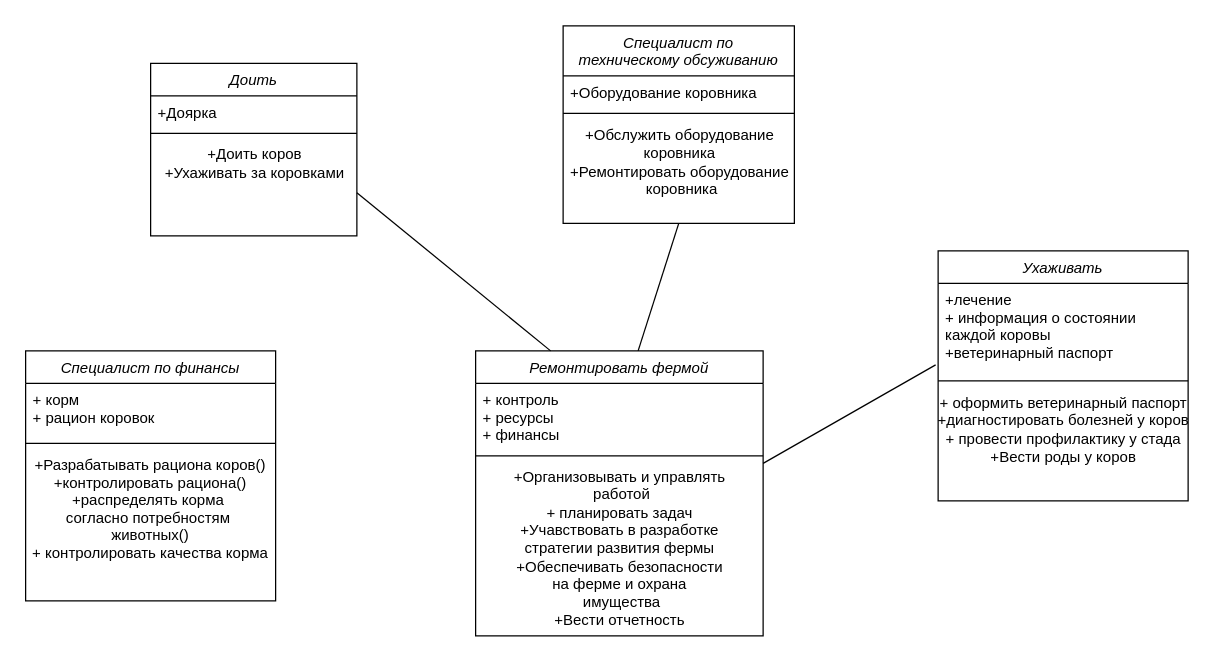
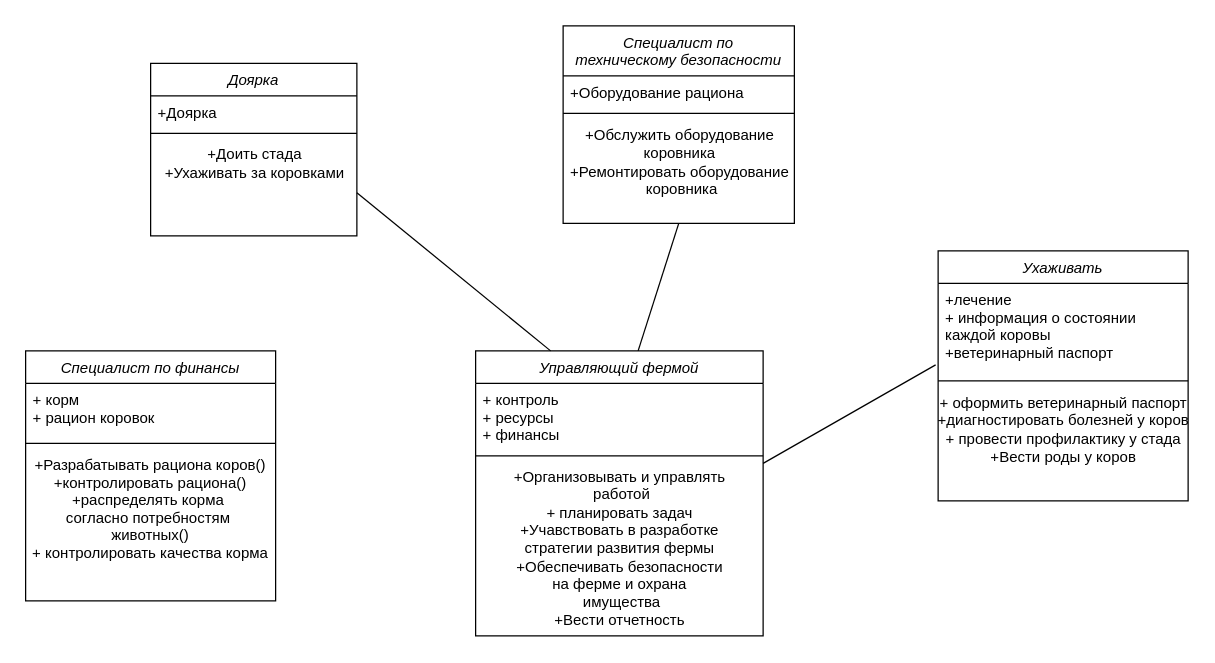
node "Специалист по техническому обсуживанию": label "Специалист по техническому обсуживанию" -> "Специалист по техническому безопасности"
node "Доить": label "Доить" -> "Доярка"
node "+Оборудование коровника": label "+Оборудование коровника" -> "+Оборудование рациона"
node "+Доить коров +Ухаживать за коровками": label "+Доить коров +Ухаживать за коровками" -> "+Доить стада +Ухаживать за коровками"
node "Ремонтировать фермой": label "Ремонтировать фермой" -> "Управляющий фермой"
